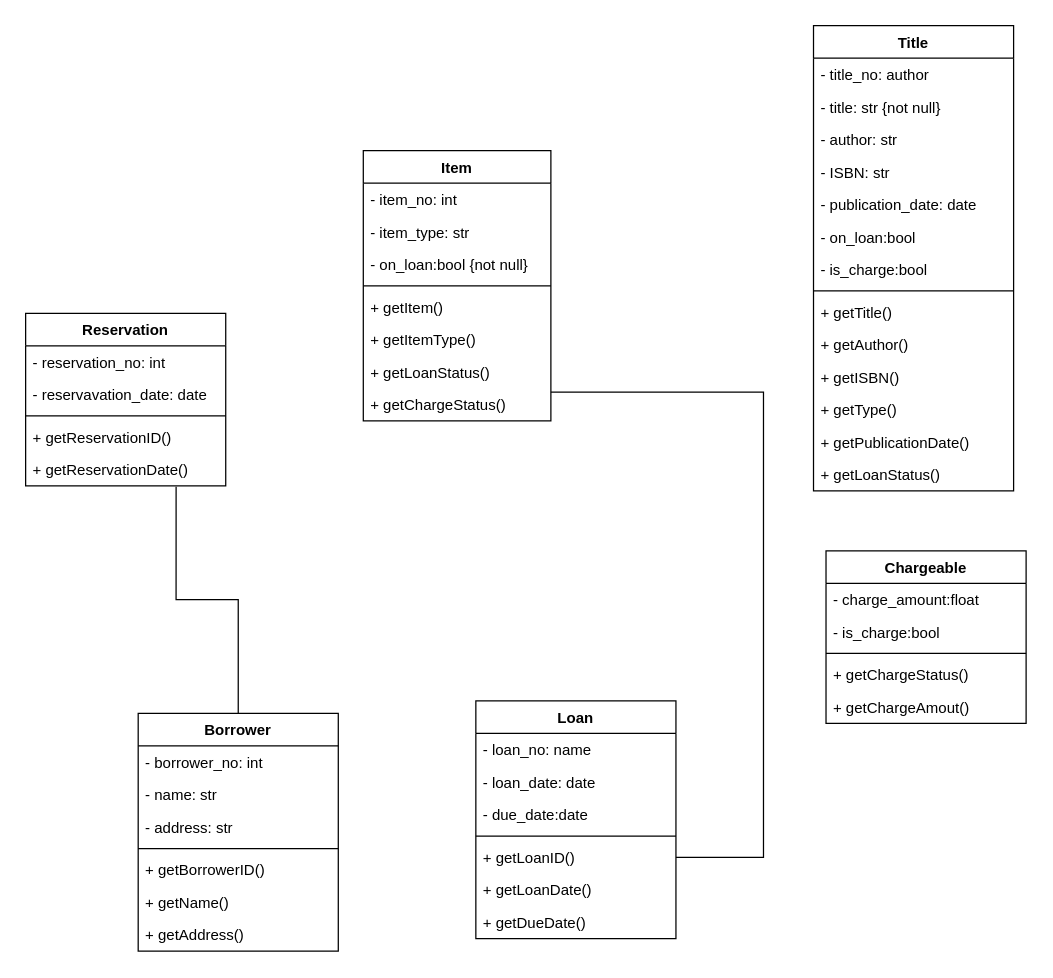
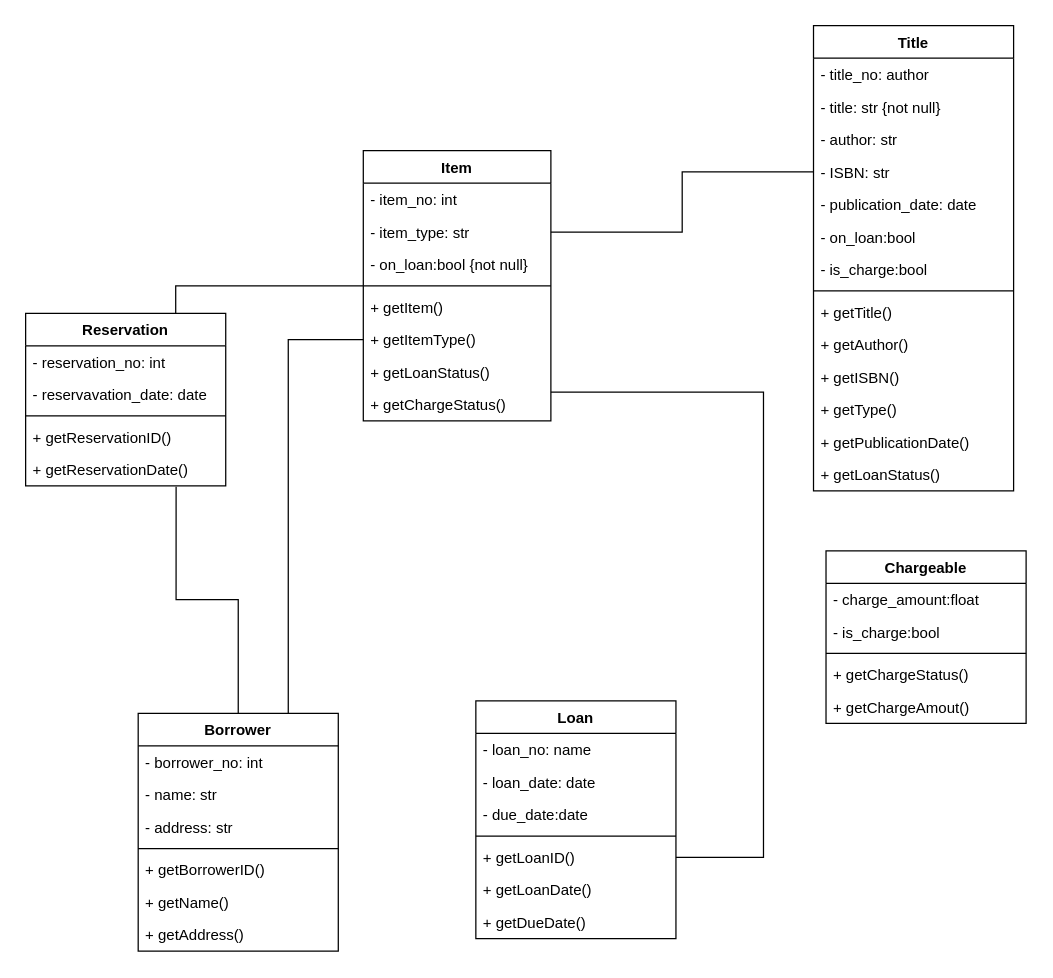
edge "- ISBN: str" -- "- item_type: str": added
edge "Item" -- "Reservation": added
edge "+ getItemType()" -- "Borrower": added
